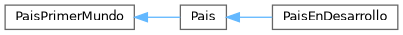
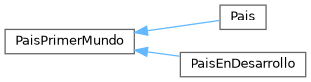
edge "PaisEnDesarrollo" -> "Pais": now "PaisEnDesarrollo" -> "PaisPrimerMundo"
